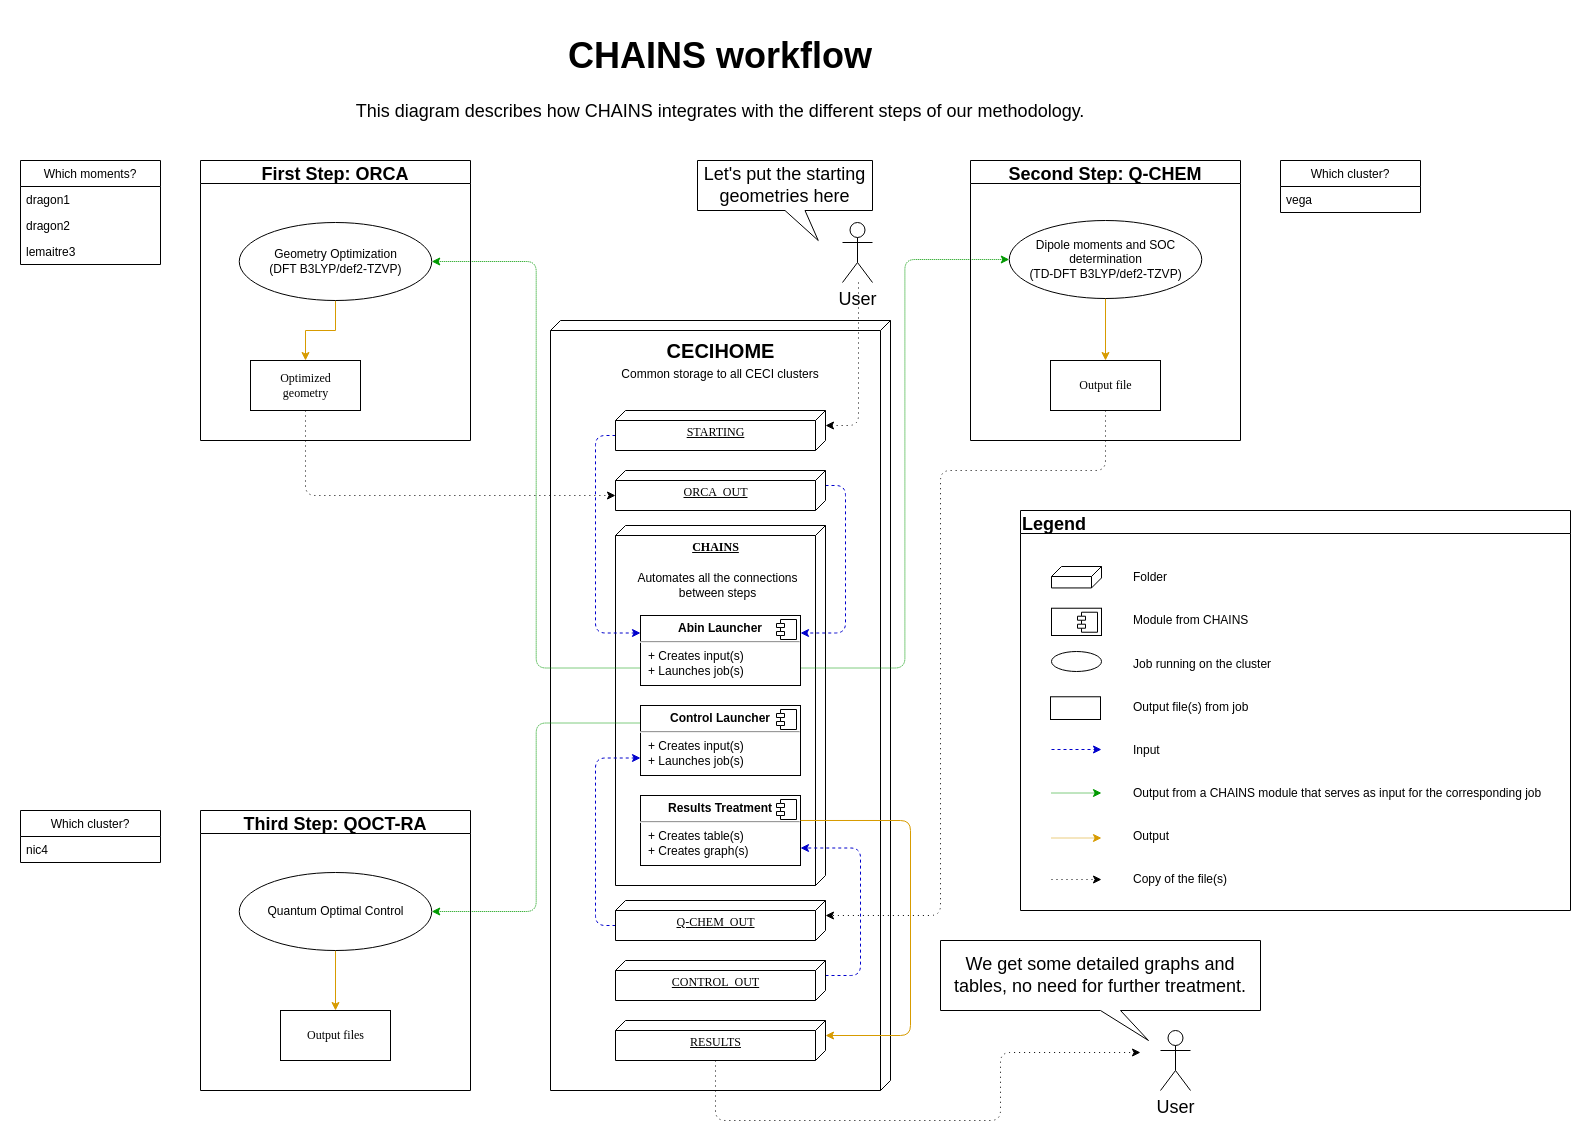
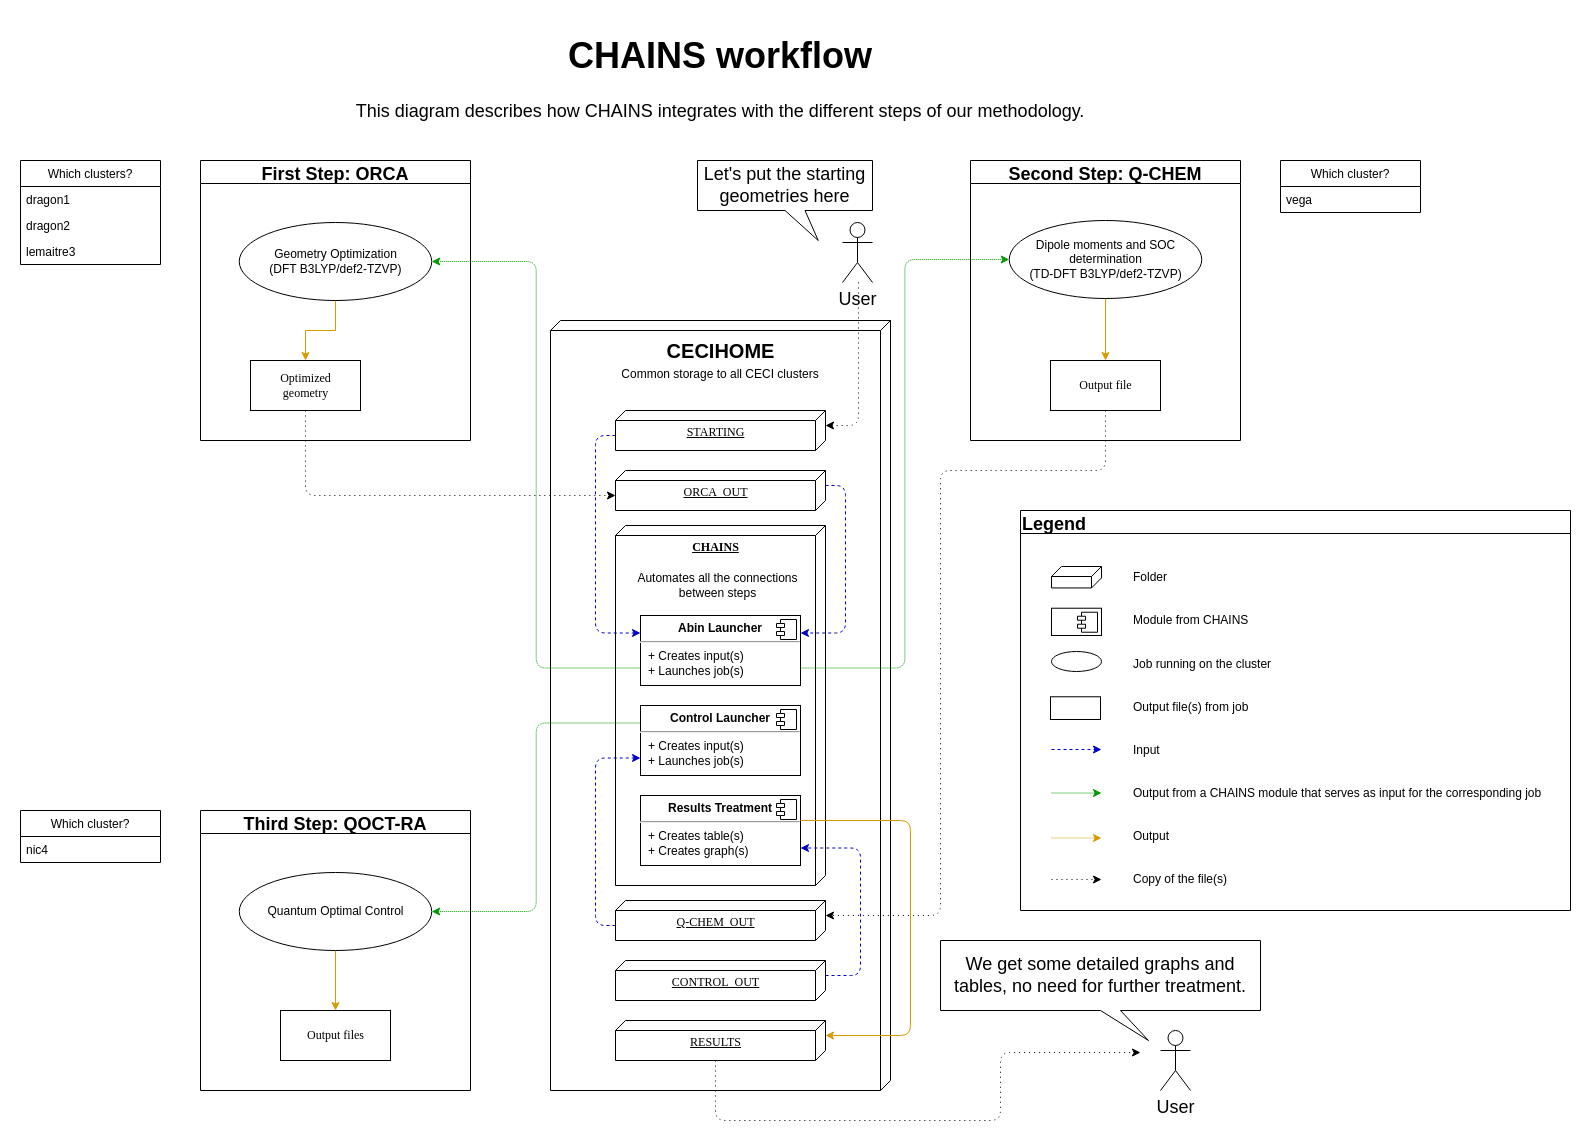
node "Which moments?": label "Which moments?" -> "Which clusters?"
